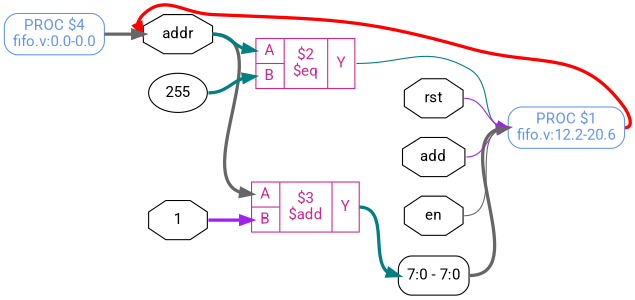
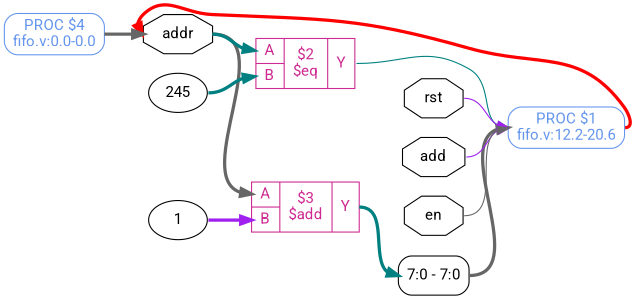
node "255": label "255" -> "245"
node "1": shape octagon -> ellipse
